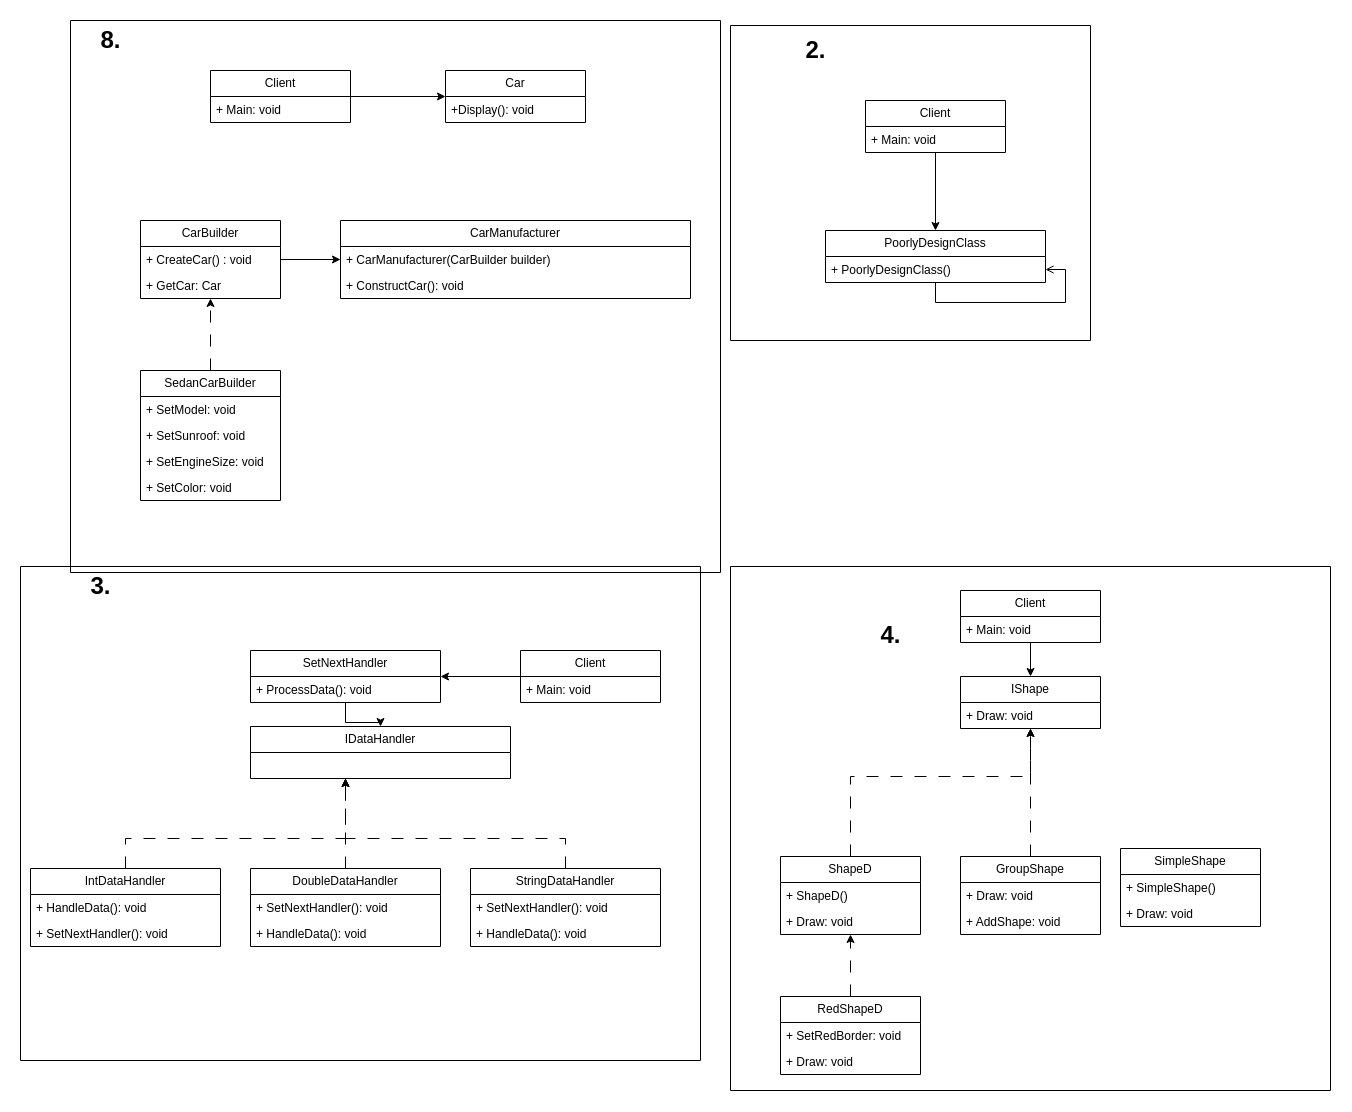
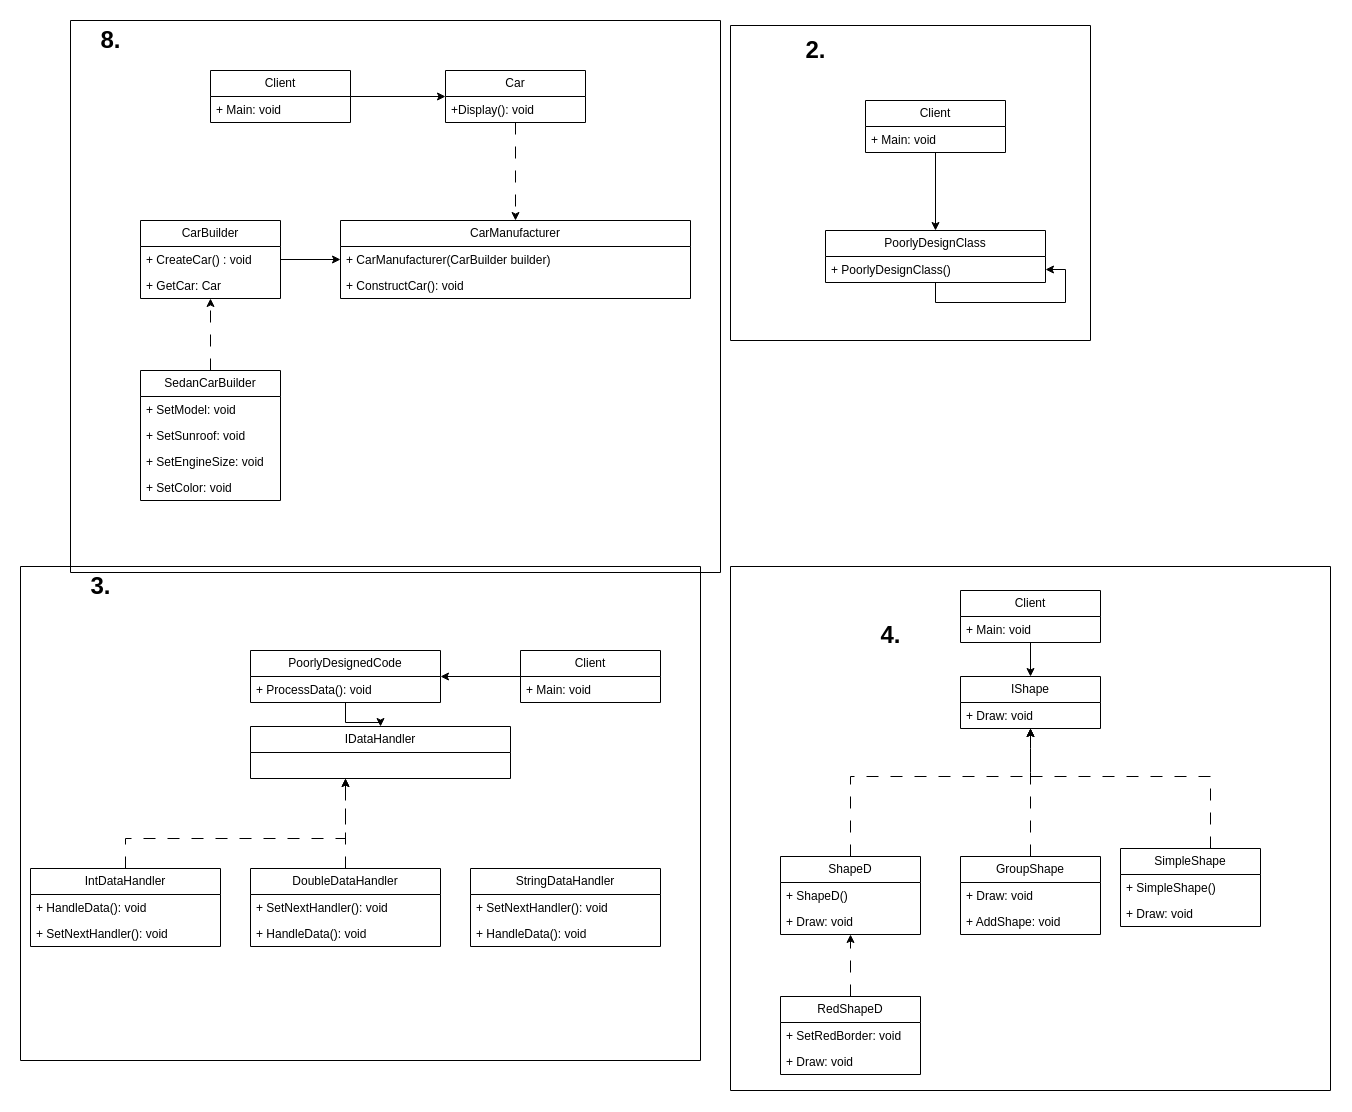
edge "Car" -> "CarManufacturer": added
edge "PoorlyDesignClass" -> "+ PoorlyDesignClass()": arrowhead open -> classic
node "SetNextHandler": label "SetNextHandler" -> "PoorlyDesignedCode"
edge "SimpleShape" -> "IShape": added
edge "StringDataHandler" -> "IDataHandler": removed
